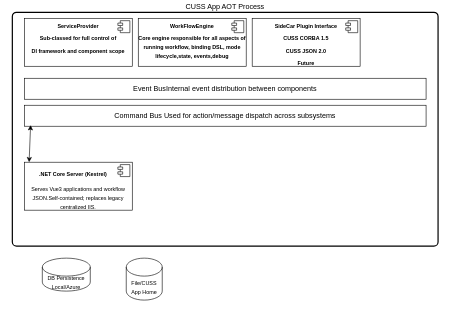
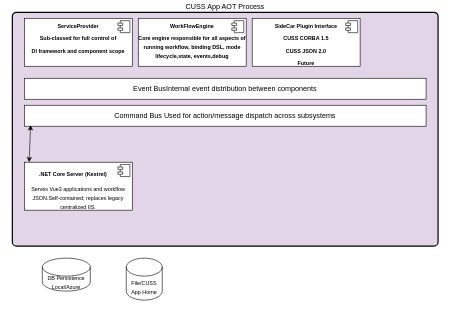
node "CUSS App AOT Process": fillcolor #ffffff -> #e1d5e7
